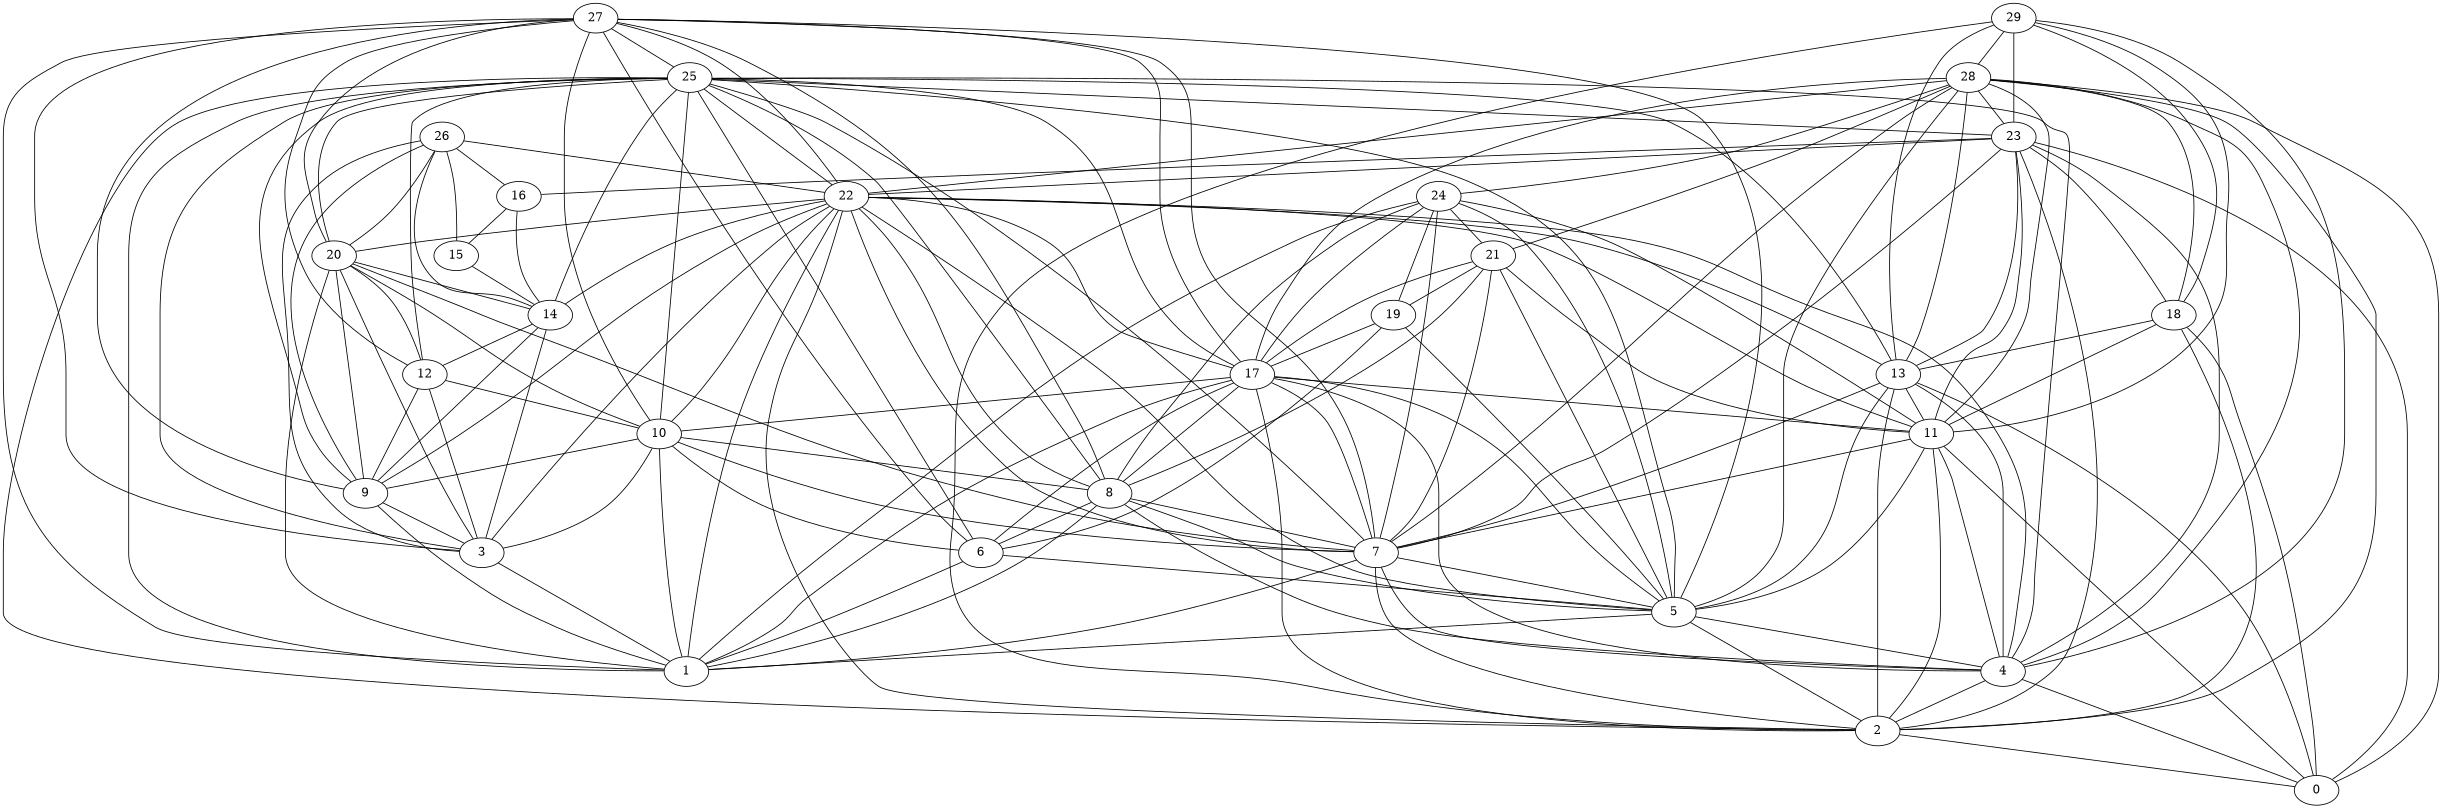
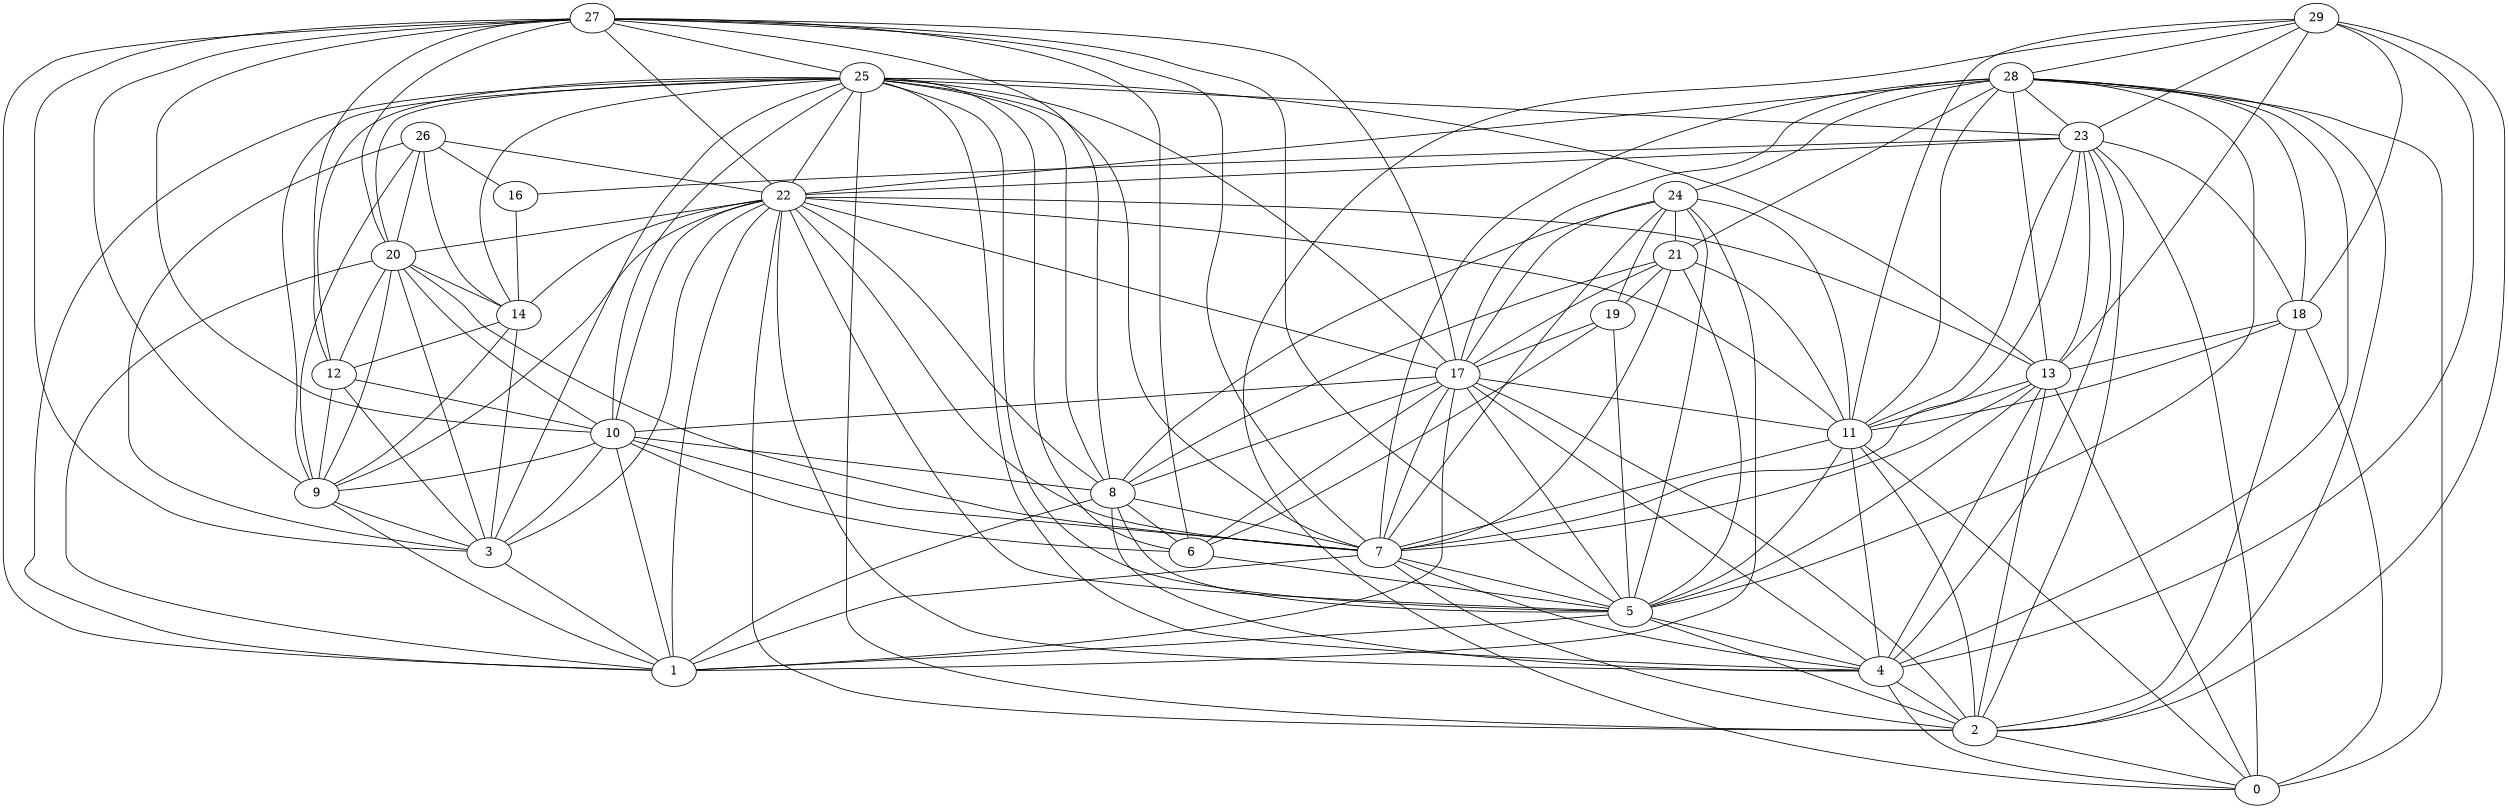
node "15": removed
edge "29" -- "0": added
edge "6" -- "1": removed
